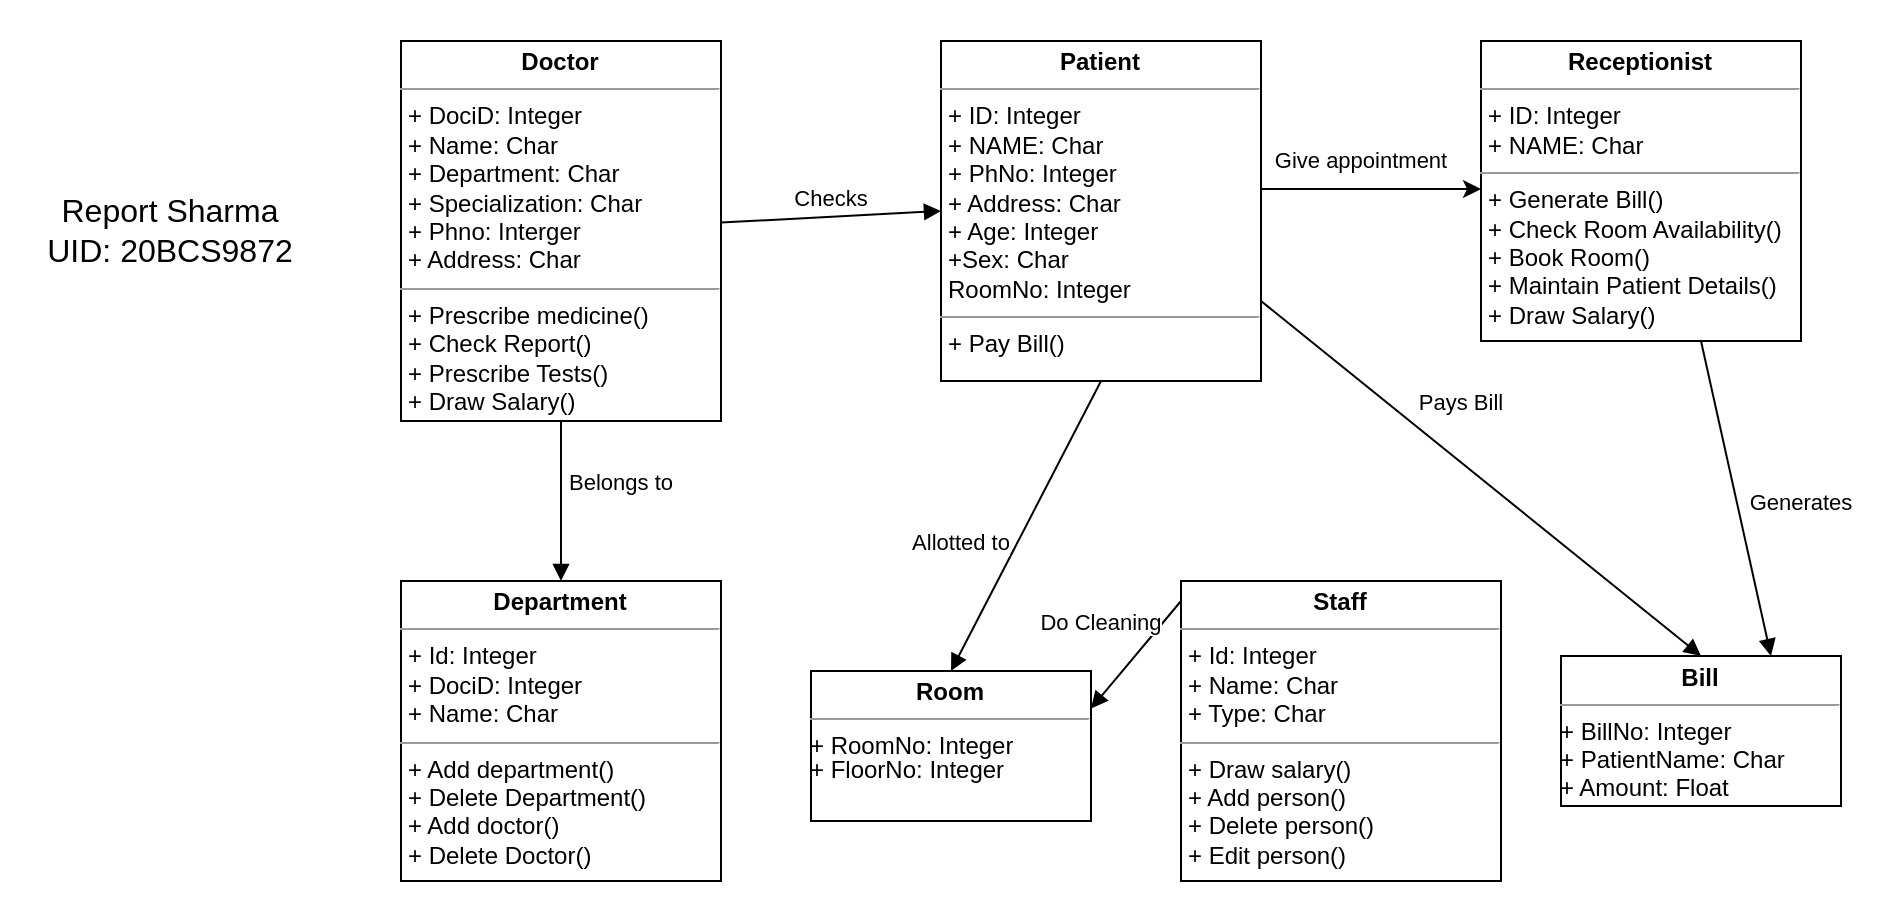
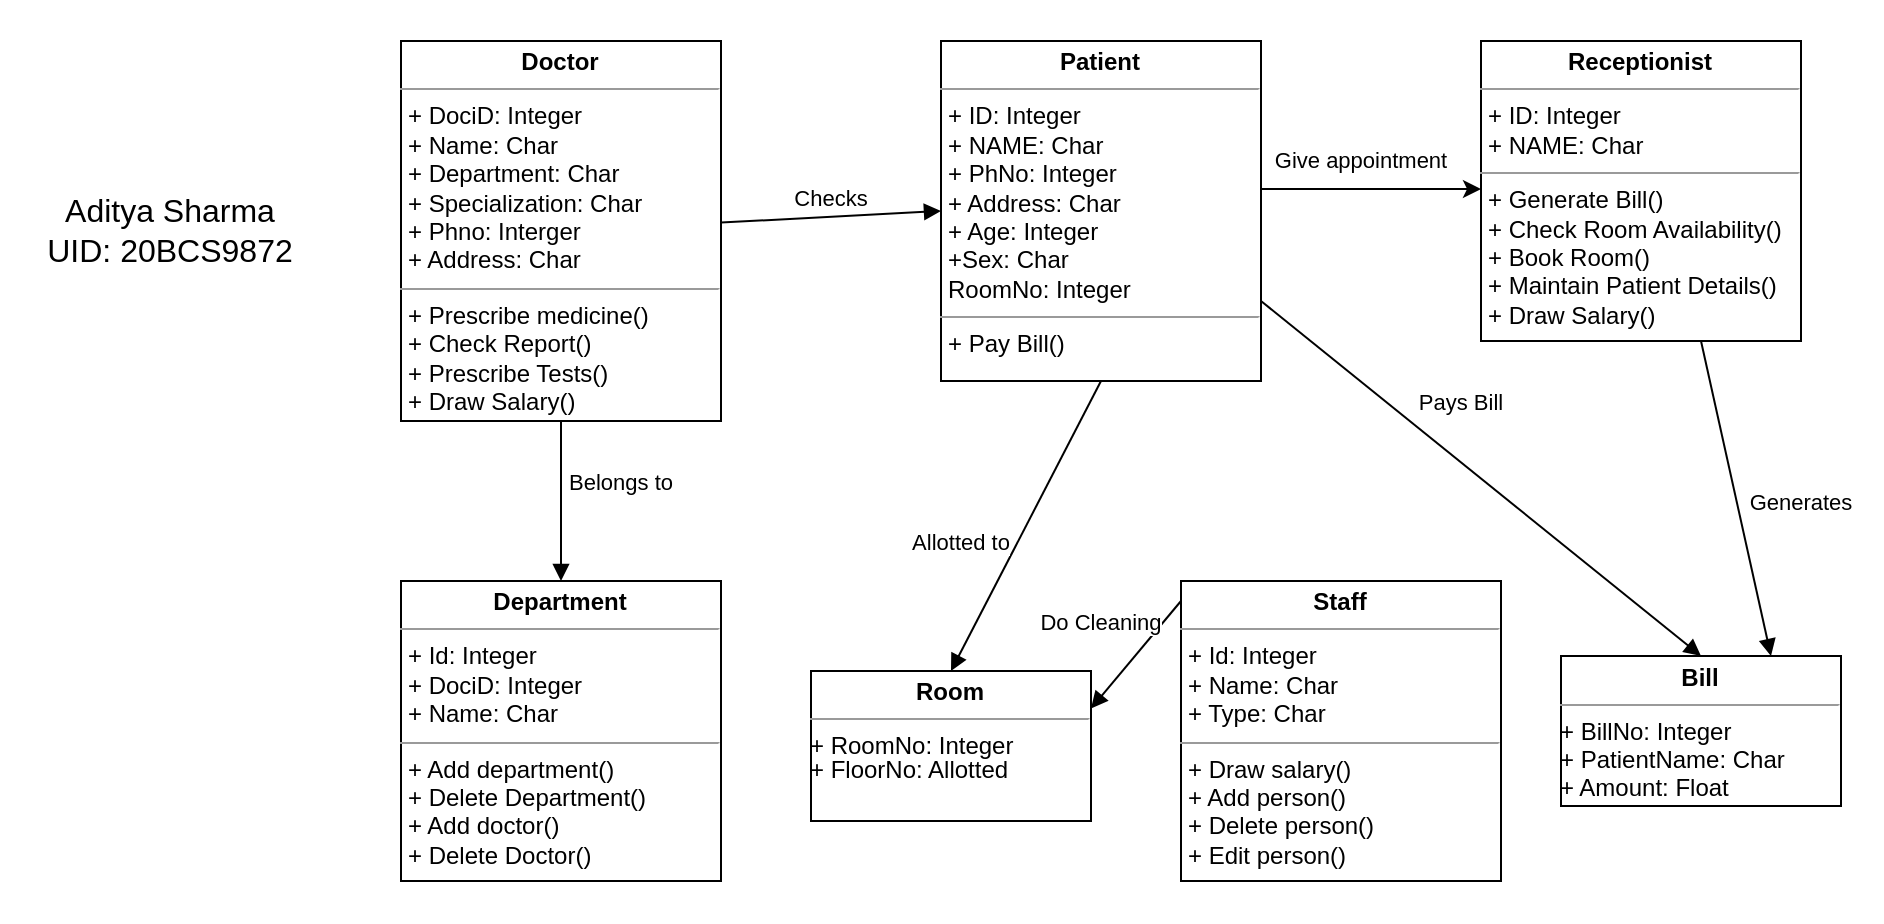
node "Report SharmaUID: 20BCS9872": label "Report SharmaUID: 20BCS9872" -> "Aditya SharmaUID: 20BCS9872"
node "Room + RoomNo: Integer + FloorNo: Integer": label "Room + RoomNo: Integer + FloorNo: Integer" -> "Room + RoomNo: Integer + FloorNo: Allotted"
